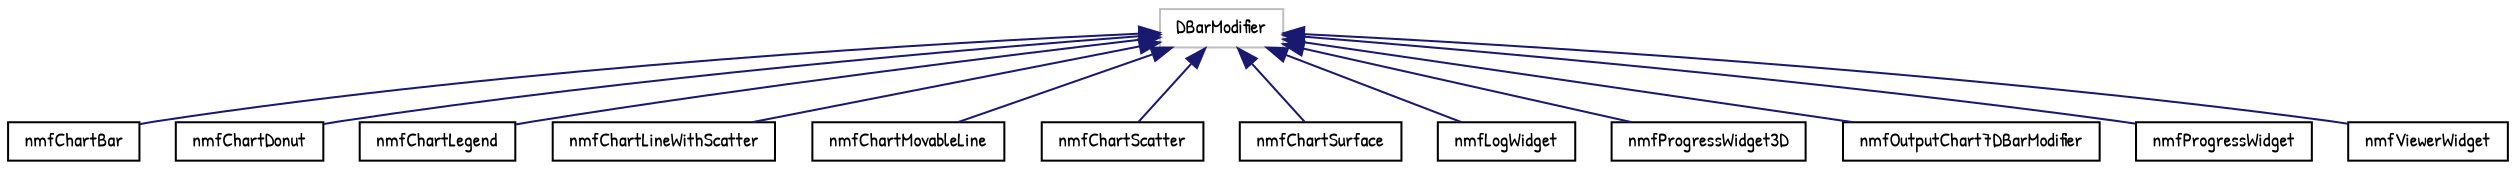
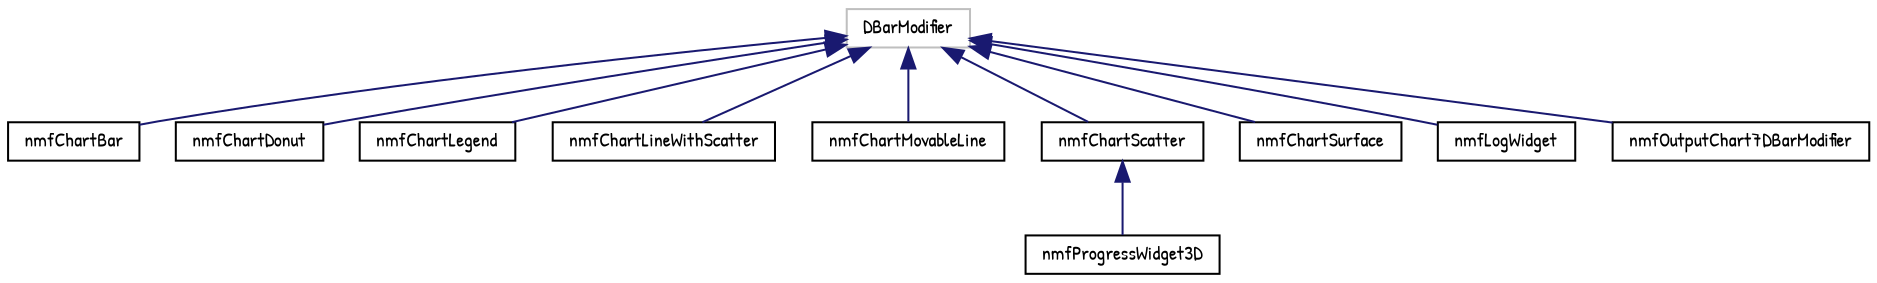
edge "nmfProgressWidget3D" -> "DBarModifier": now "nmfProgressWidget3D" -> "nmfChartScatter"
node "nmfProgressWidget": removed
node "nmfViewerWidget": removed
